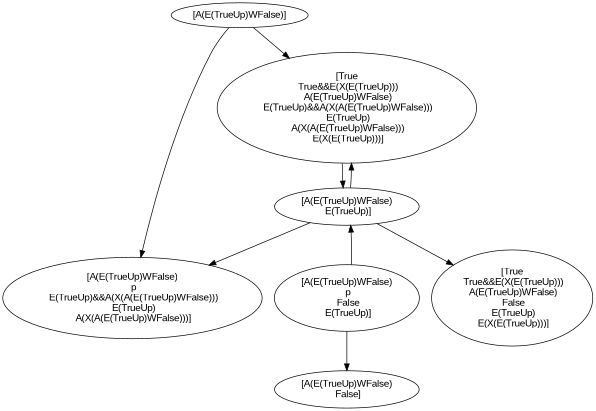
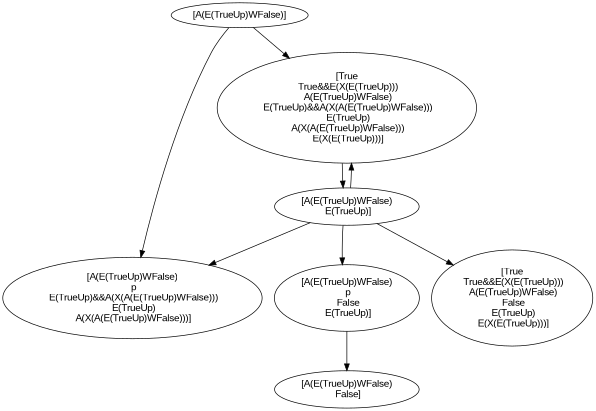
edge "[A(E(TrueUp)WFalse) p False E(TrueUp)]" -> "[A(E(TrueUp)WFalse) E(TrueUp)]": reversed
